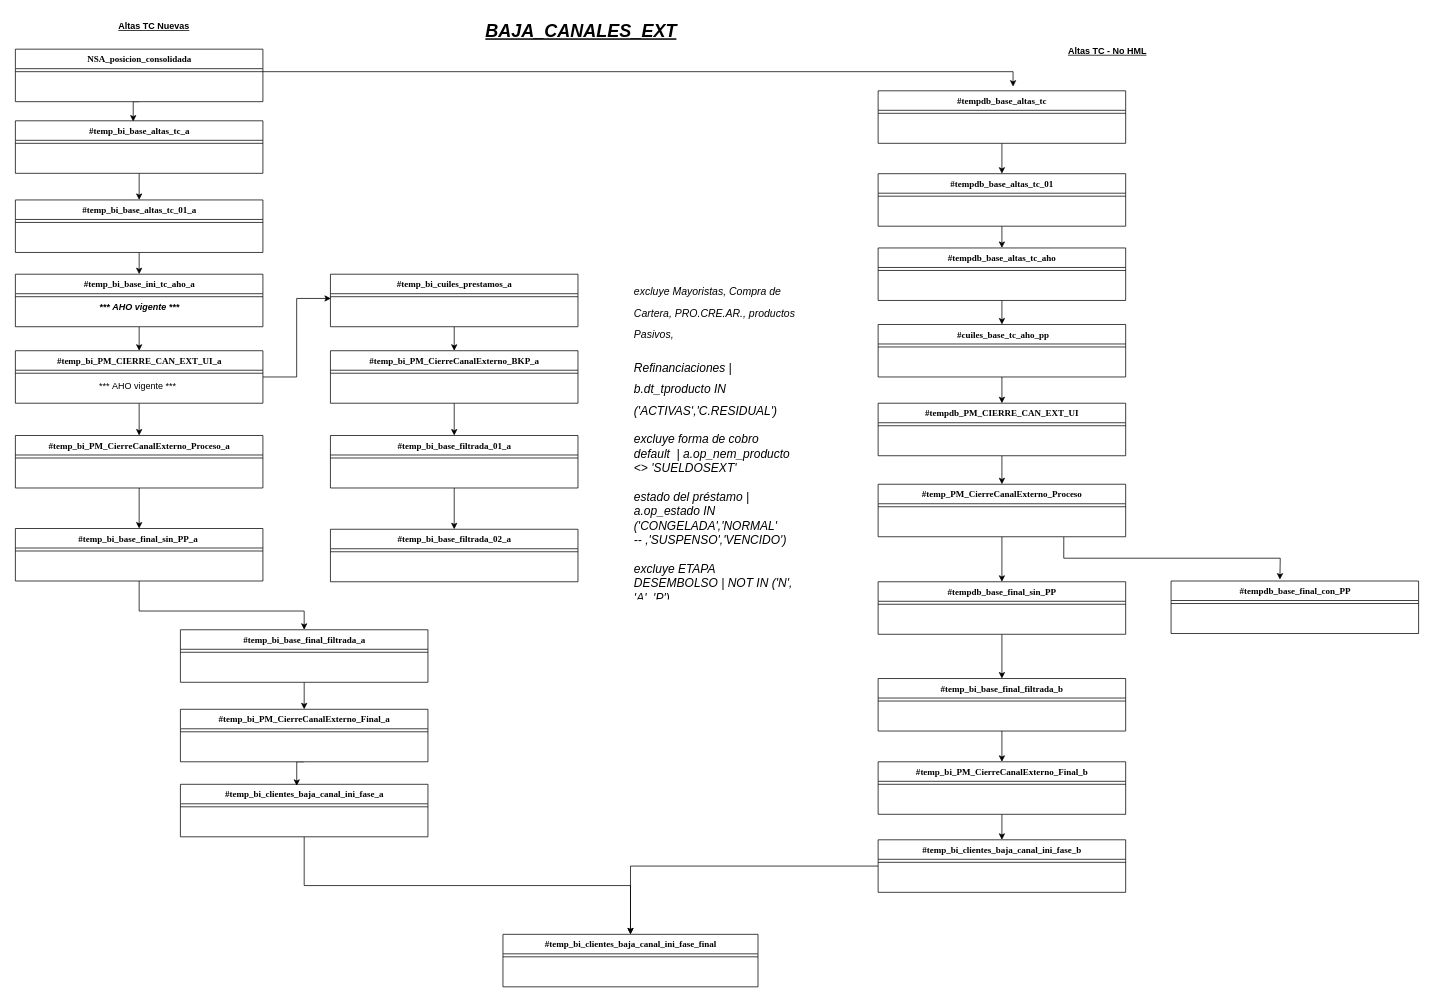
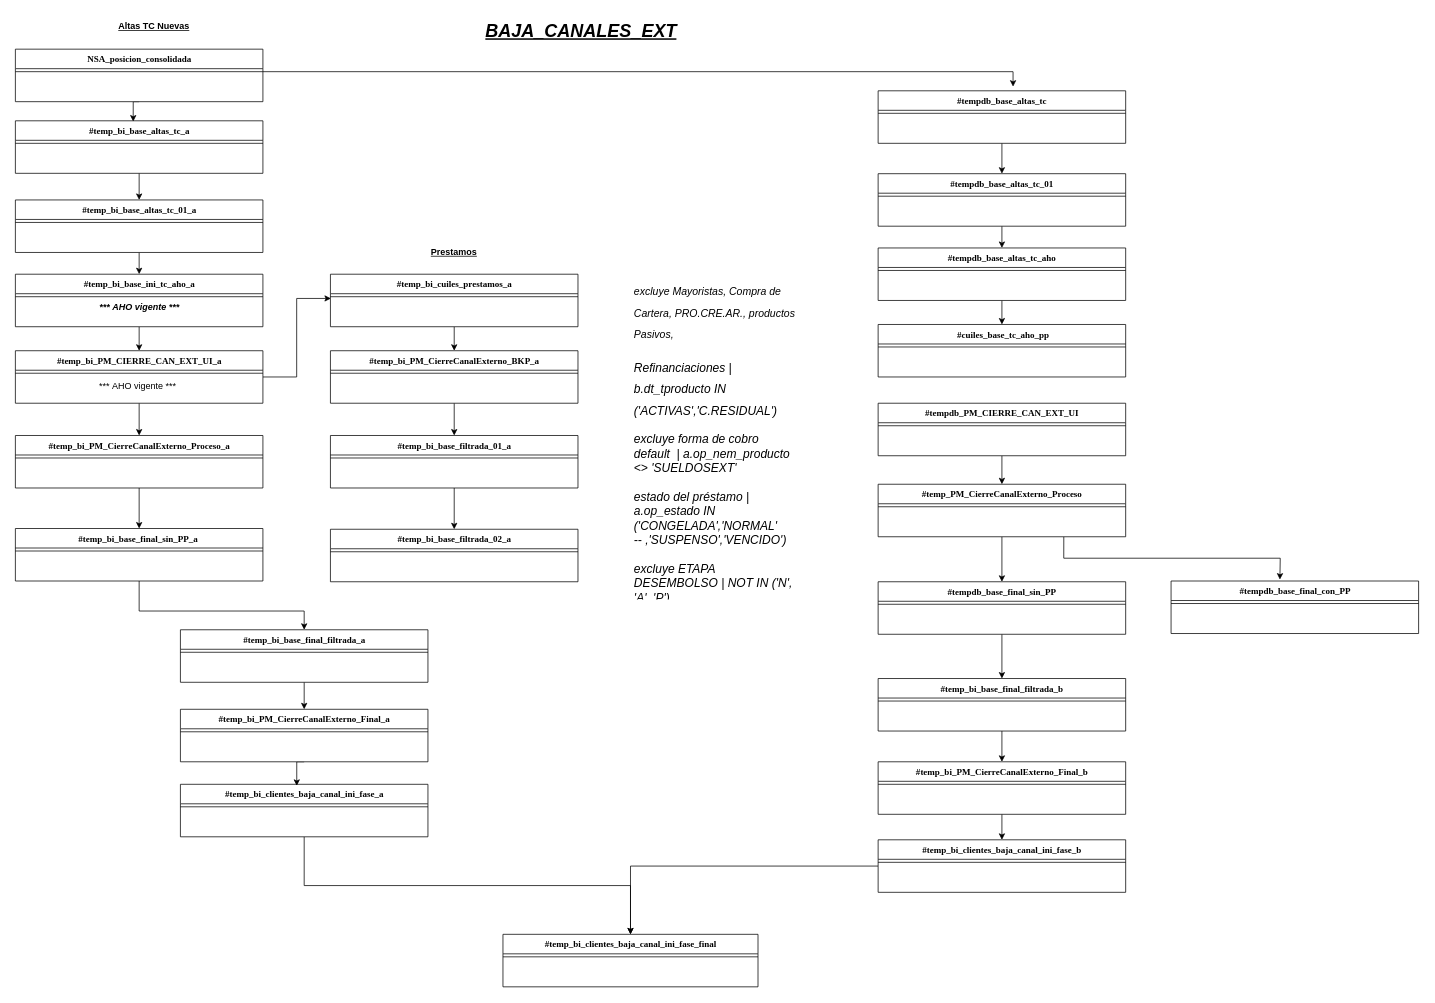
node "Altas TC - No HML": removed
node "Prestamos": added
edge "#cuiles_base_tc_aho_pp" -> "#tempdb_PM_CIERRE_CAN_EXT_UI": removed
